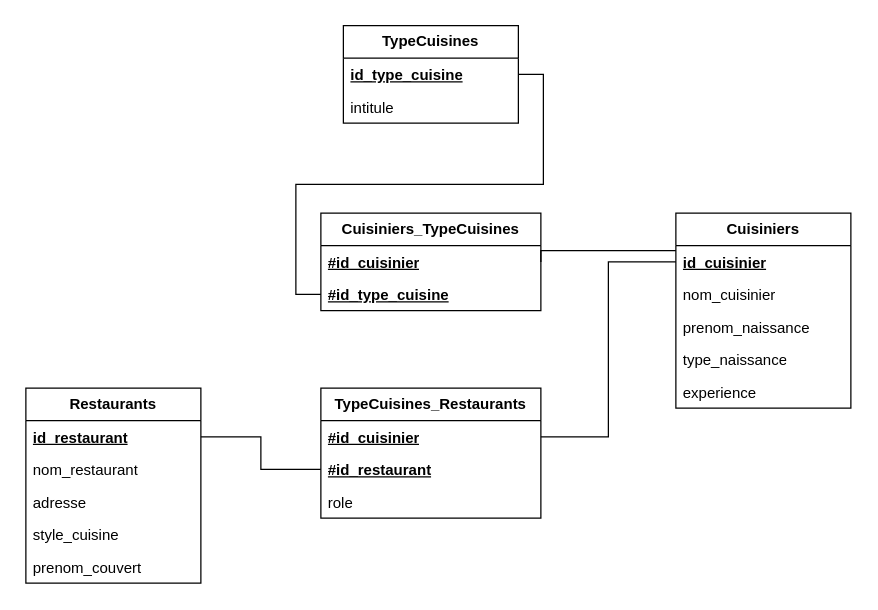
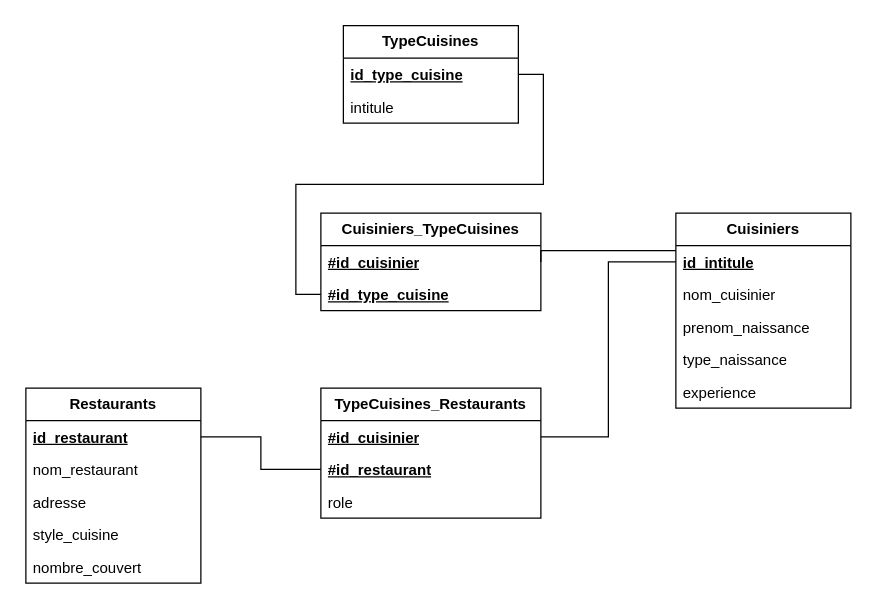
node "id_cuisinier": label "id_cuisinier" -> "id_intitule"
node "prenom_couvert": label "prenom_couvert" -> "nombre_couvert"
